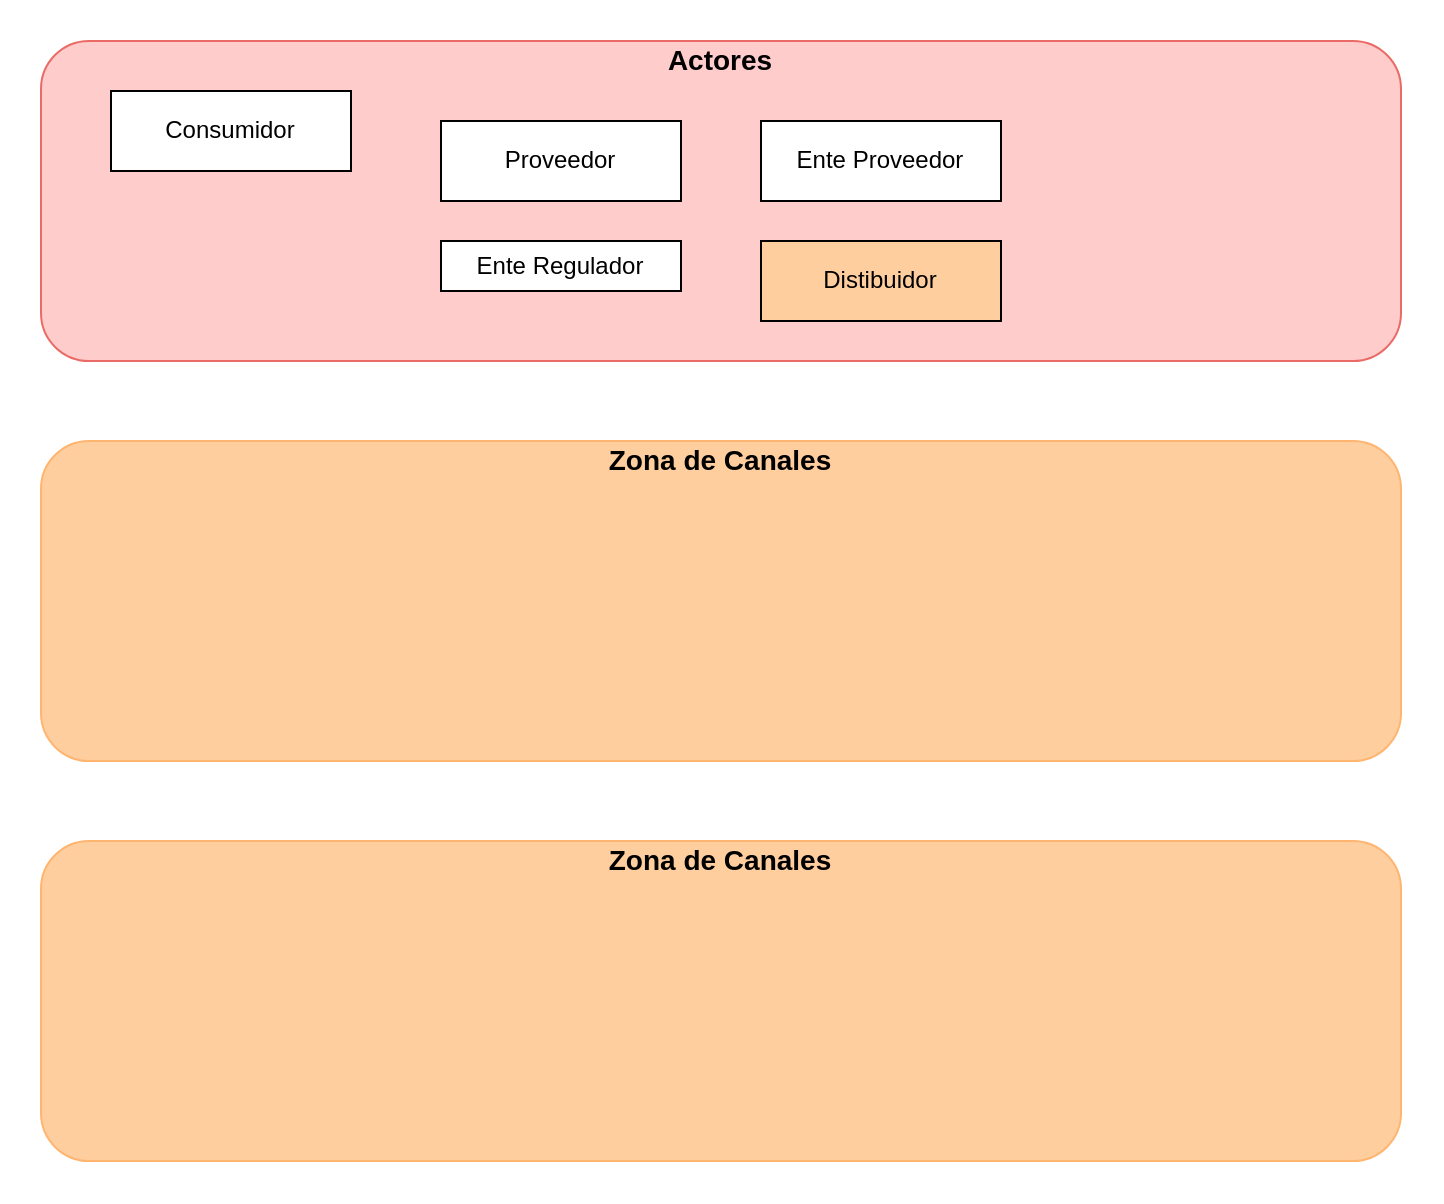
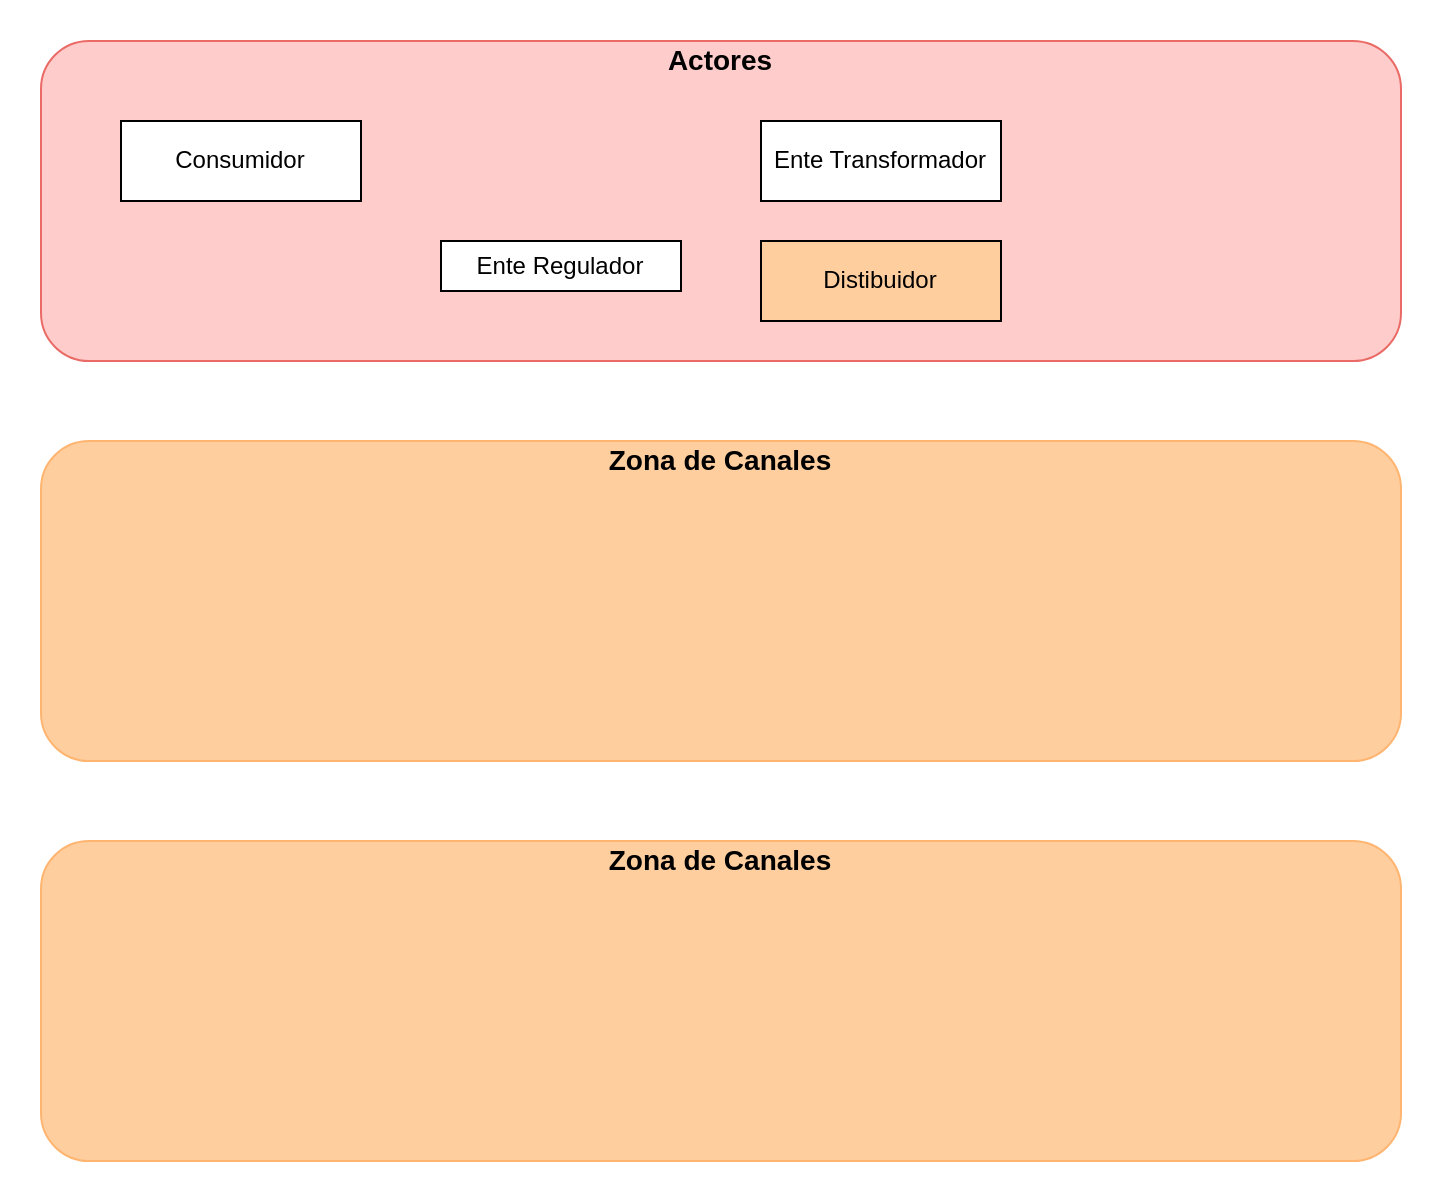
node "Consumidor": moved (231, 131) -> (241, 161)
node "Proveedor": removed
node "Ente Proveedor": label "Ente Proveedor" -> "Ente Transformador"
